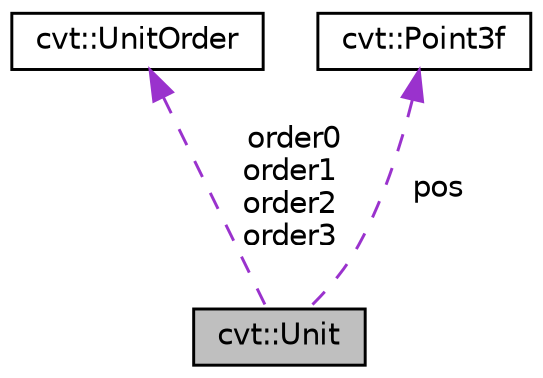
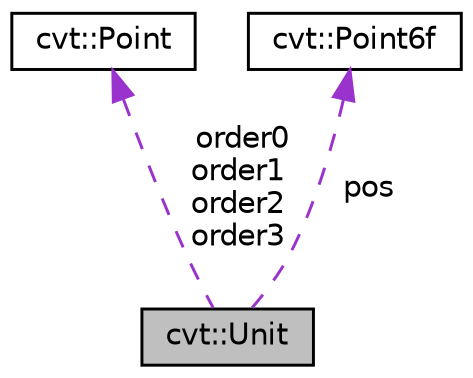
node "cvt::UnitOrder": label "cvt::UnitOrder" -> "cvt::Point"
node "cvt::Point3f": label "cvt::Point3f" -> "cvt::Point6f"
